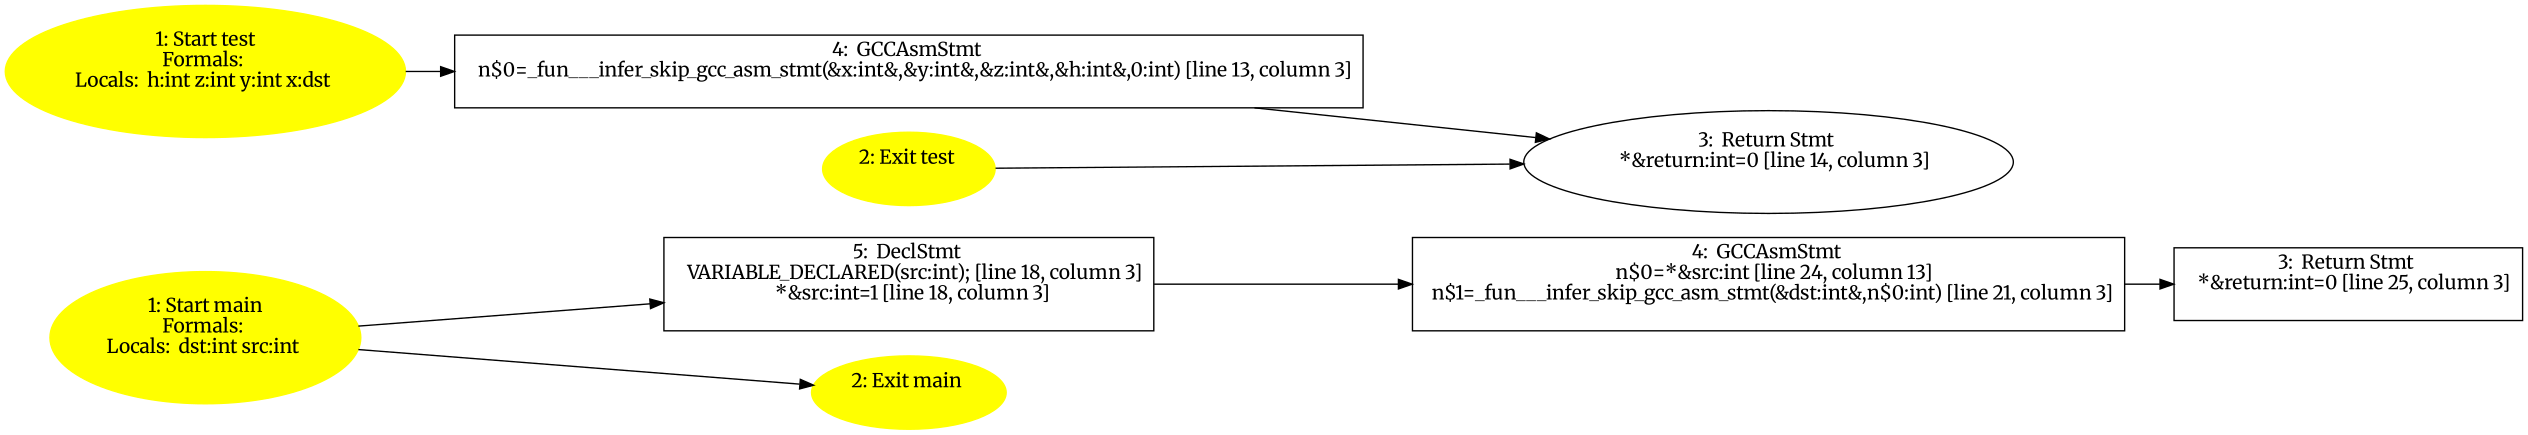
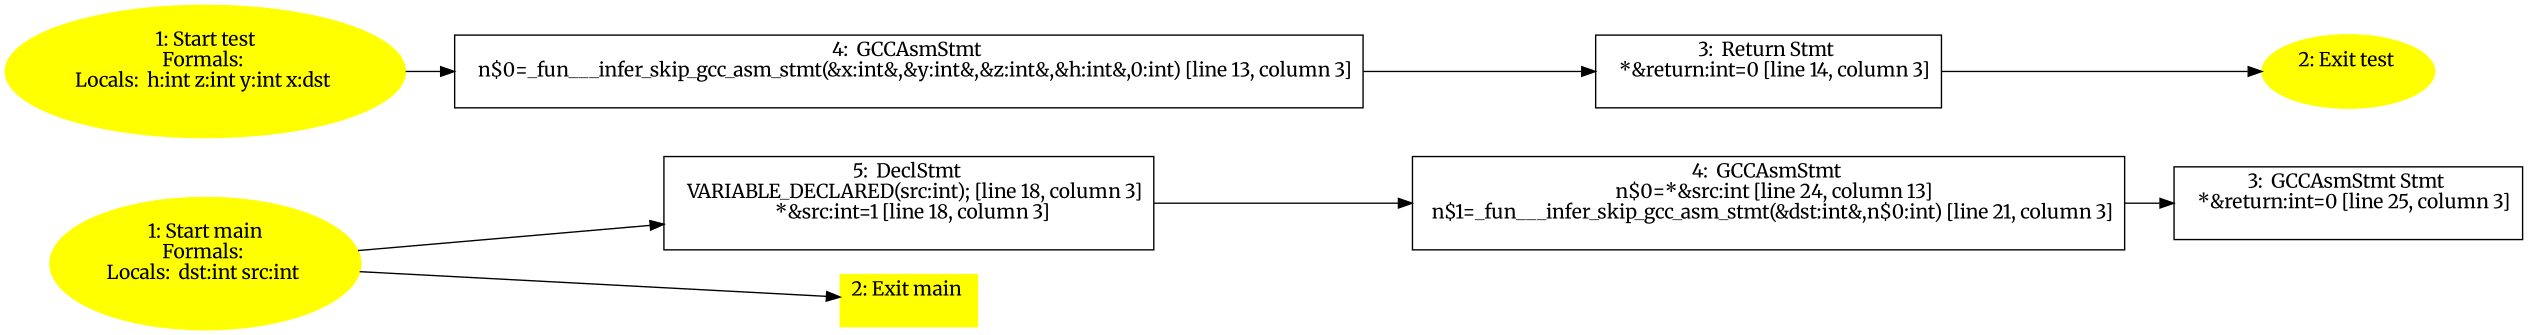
node "3:  Return Stmt *&return:int=0 [line 14, column 3]": shape ellipse -> box
edge "2: Exit test" -> "3:  Return Stmt *&return:int=0 [line 14, column 3]": reversed
node "3:  Return Stmt *&return:int=0 [line 25, column 3]": label "3:  Return Stmt *&return:int=0 [line 25, column 3]" -> "3:  GCCAsmStmt Stmt *&return:int=0 [line 25, column 3]"
node "2: Exit main": shape ellipse -> box
